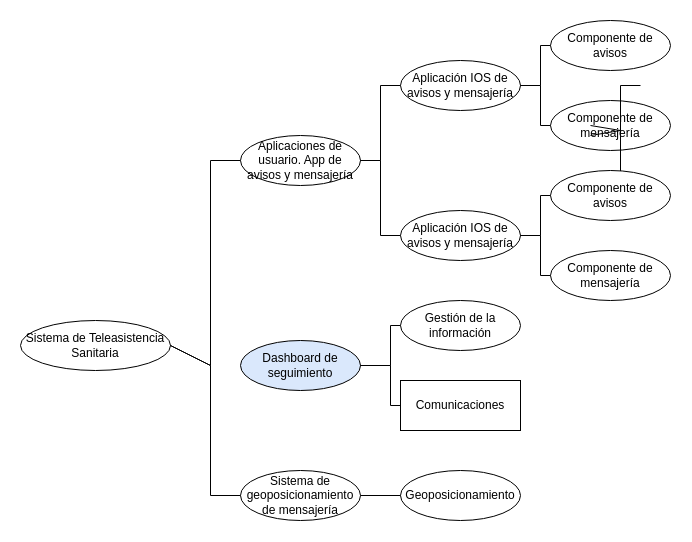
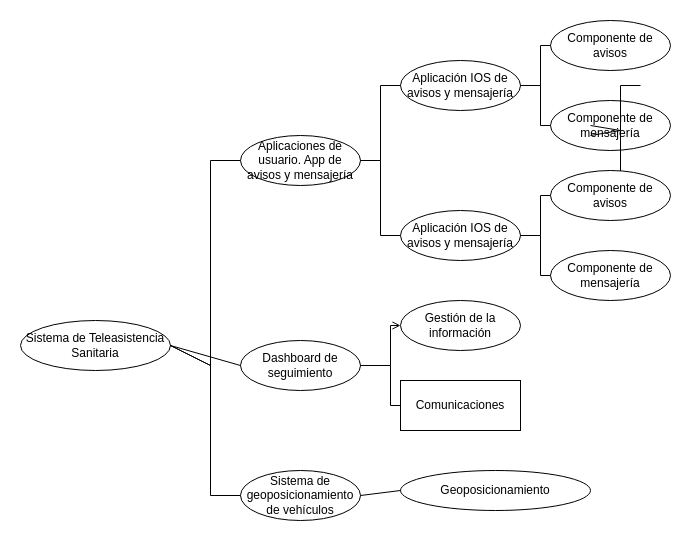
edge "Gestión de la información" -- "Dashboard de seguimiento": arrowhead none -> open
edge "Sistema de Teleasistencia Sanitaria" -- "Dashboard de seguimiento": added
node "Dashboard de seguimiento": fillcolor #dae8fc -> #ffffff
node "Sistema de geoposicionamiento de mensajería": label "Sistema de geoposicionamiento de mensajería" -> "Sistema de geoposicionamiento de vehículos"
node "Geoposicionamiento": size 120x50 -> 190x40
